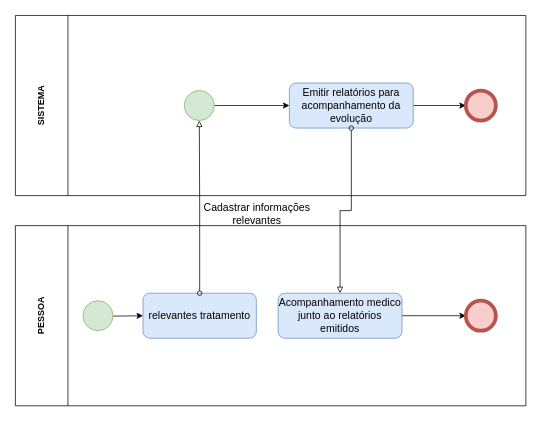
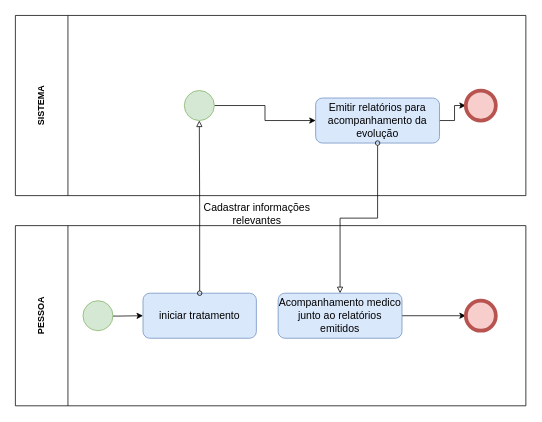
node "Emitir relatórios para acompanhamento da evolução": moved (351, 105) -> (377, 120)
node "relevantes tratamento": label "relevantes tratamento" -> "iniciar tratamento"
